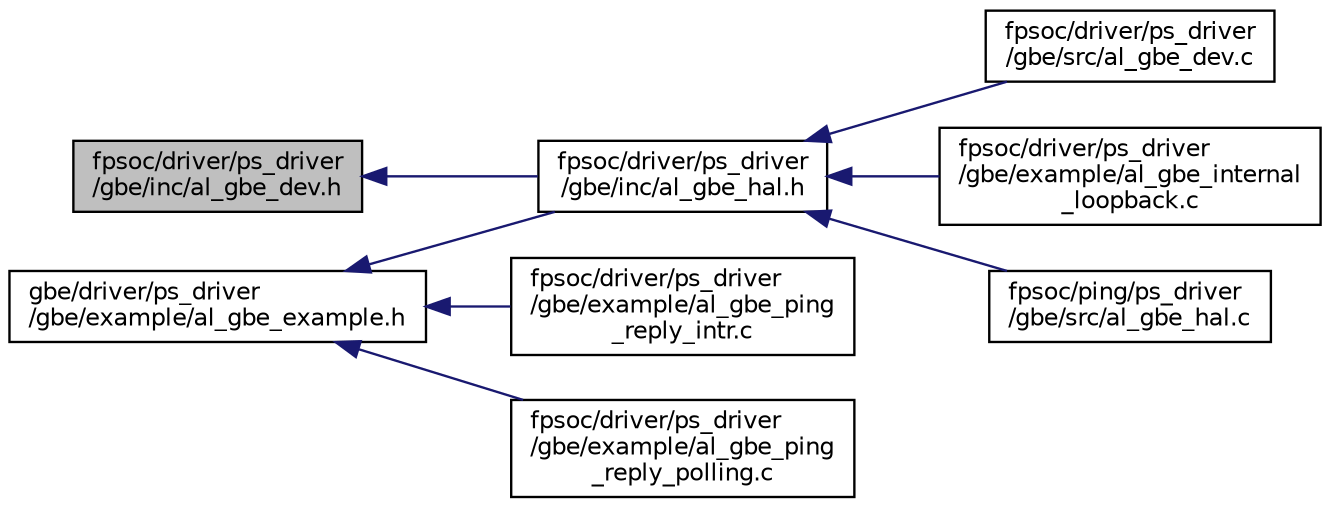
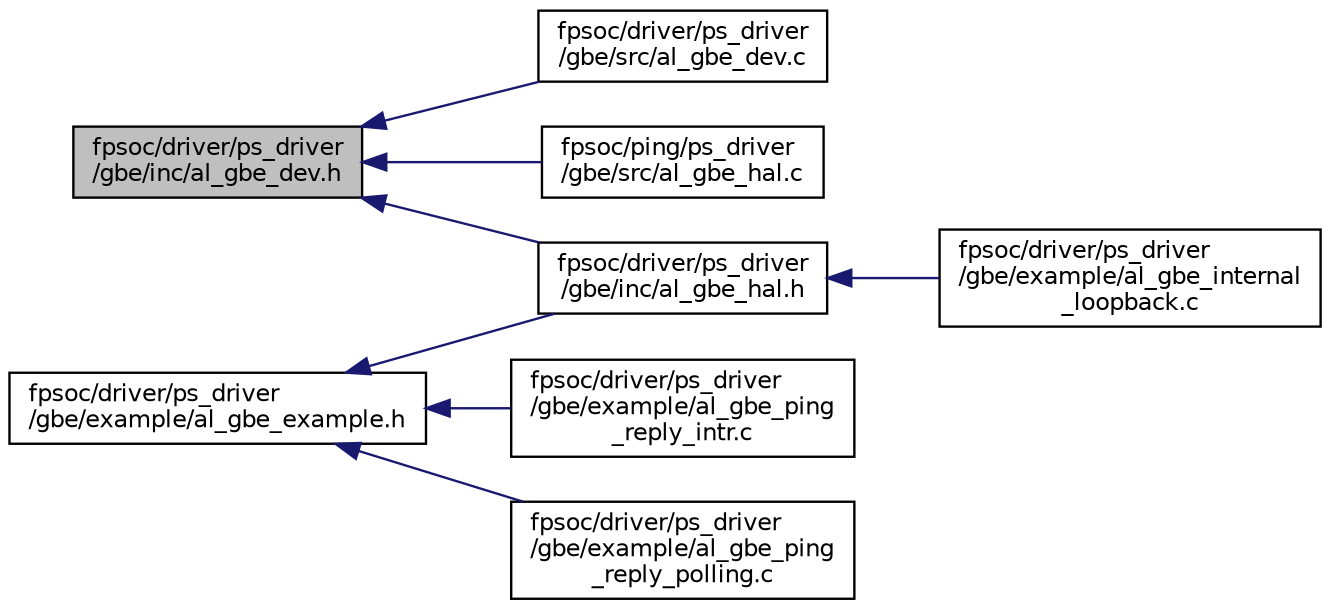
edge "fpsoc/driver/ps_driver /gbe/src/al_gbe_dev.c" -> "fpsoc/driver/ps_driver /gbe/inc/al_gbe_hal.h": now "fpsoc/driver/ps_driver /gbe/src/al_gbe_dev.c" -> "fpsoc/driver/ps_driver /gbe/inc/al_gbe_dev.h"
edge "fpsoc/ping/ps_driver /gbe/src/al_gbe_hal.c" -> "fpsoc/driver/ps_driver /gbe/inc/al_gbe_hal.h": now "fpsoc/ping/ps_driver /gbe/src/al_gbe_hal.c" -> "fpsoc/driver/ps_driver /gbe/inc/al_gbe_dev.h"
node "gbe/driver/ps_driver /gbe/example/al_gbe_example.h": label "gbe/driver/ps_driver /gbe/example/al_gbe_example.h" -> "fpsoc/driver/ps_driver /gbe/example/al_gbe_example.h"
